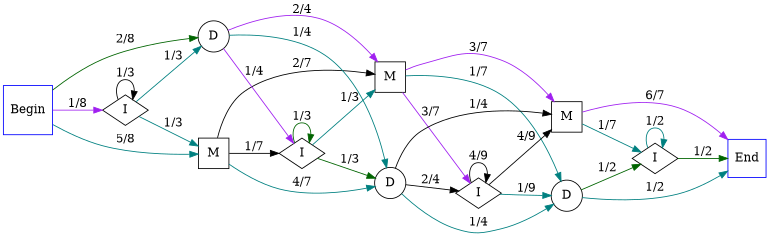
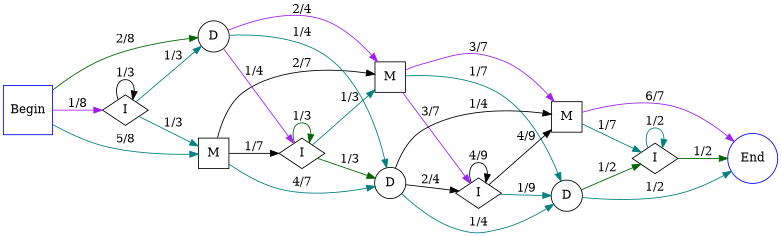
node "End": shape square -> circle
